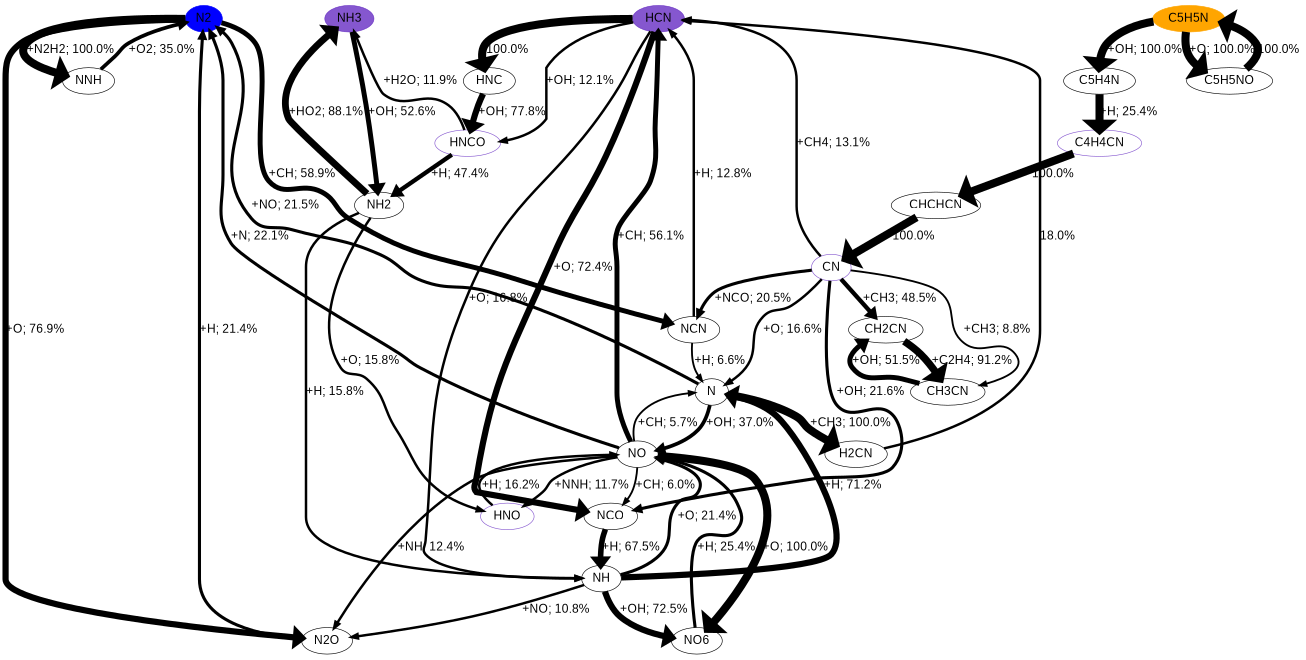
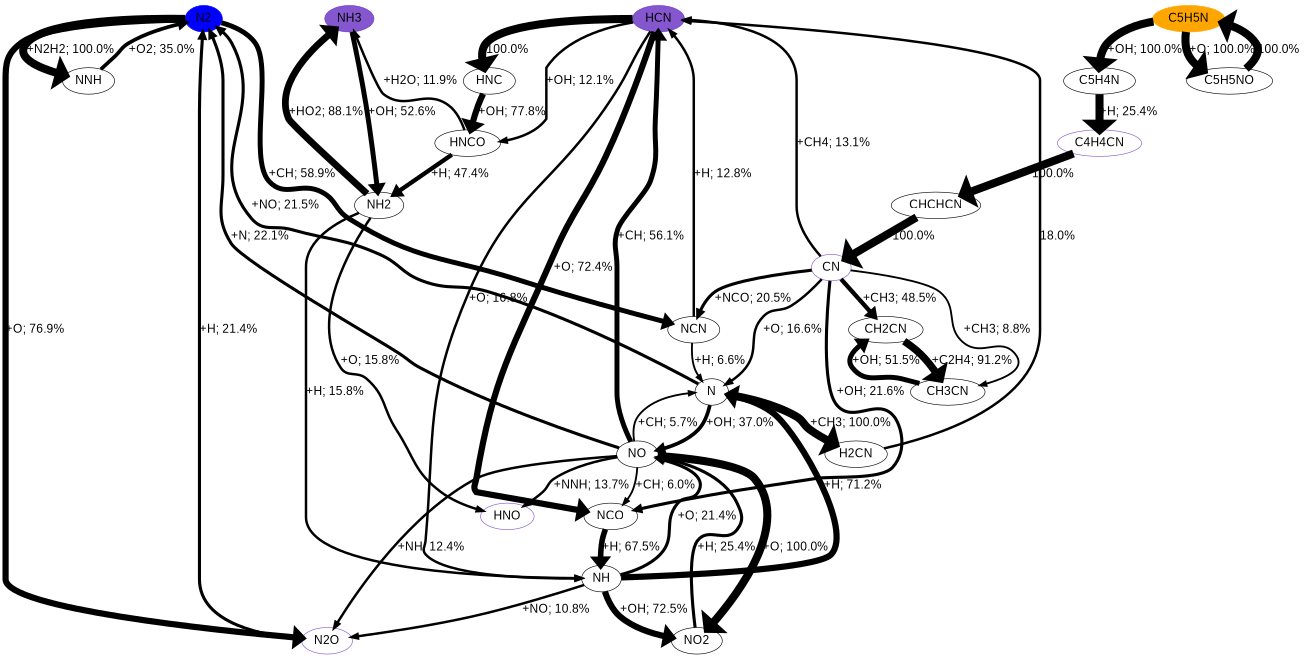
node "HNCO": color #500dbab1 -> black
edge "HNO" -> "NO": removed, label "+H; 16.2%"
edge "NO" -> "HNO": label "+NNH; 11.7%" -> "+NNH; 13.7%"
node "N2O": color black -> #500dbab1
node "NO6": label "NO6" -> "NO2"
